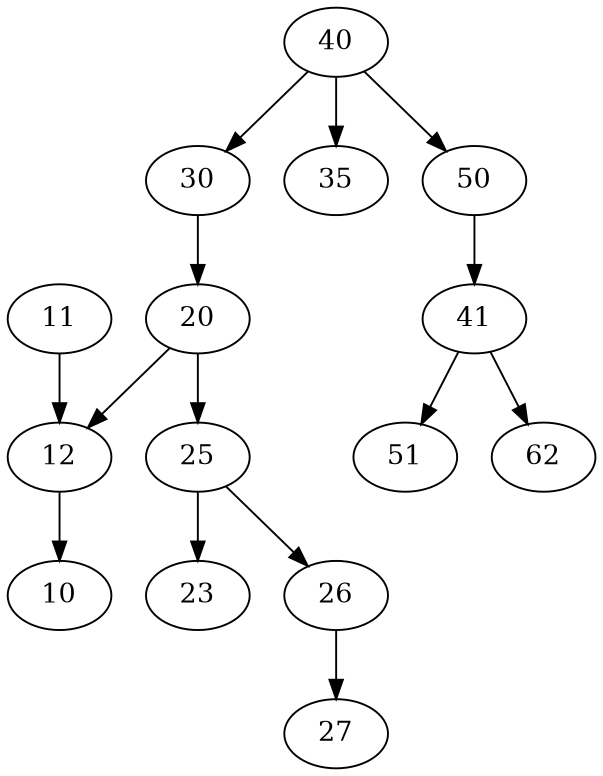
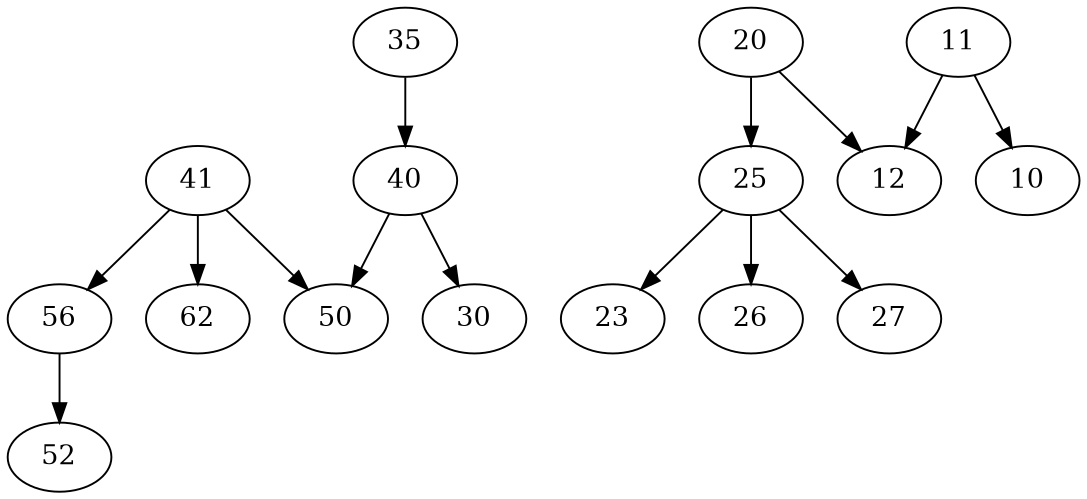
edge "40" -> "35": reversed
edge "30" -> "20": removed
edge "50" -> "41": reversed
node "52": added
node "51": label "51" -> "56"
edge "12" -> "10": now "11" -> "10"
edge "26" -> "27": now "25" -> "27"
